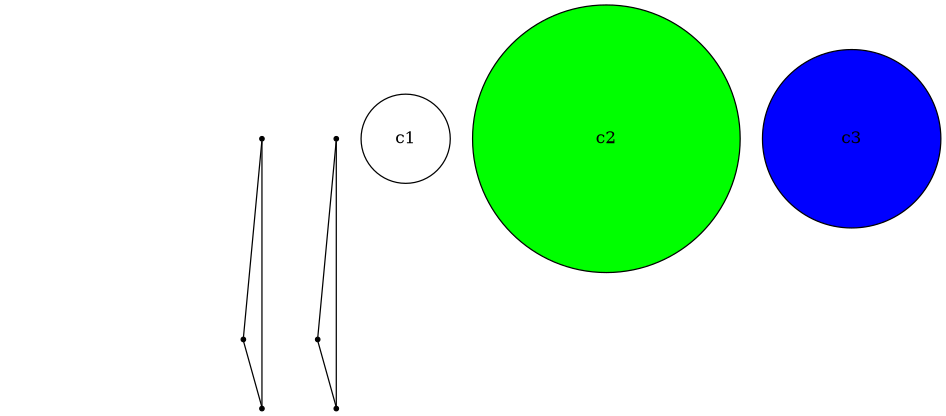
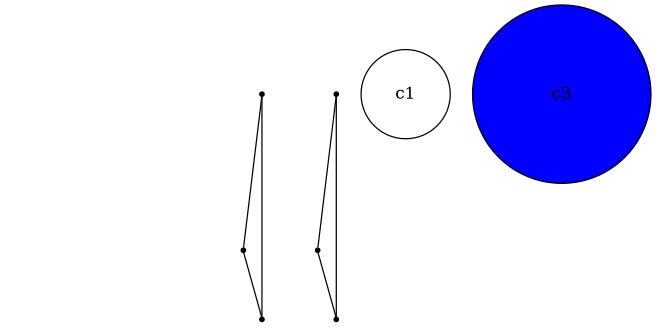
node "c2": removed
